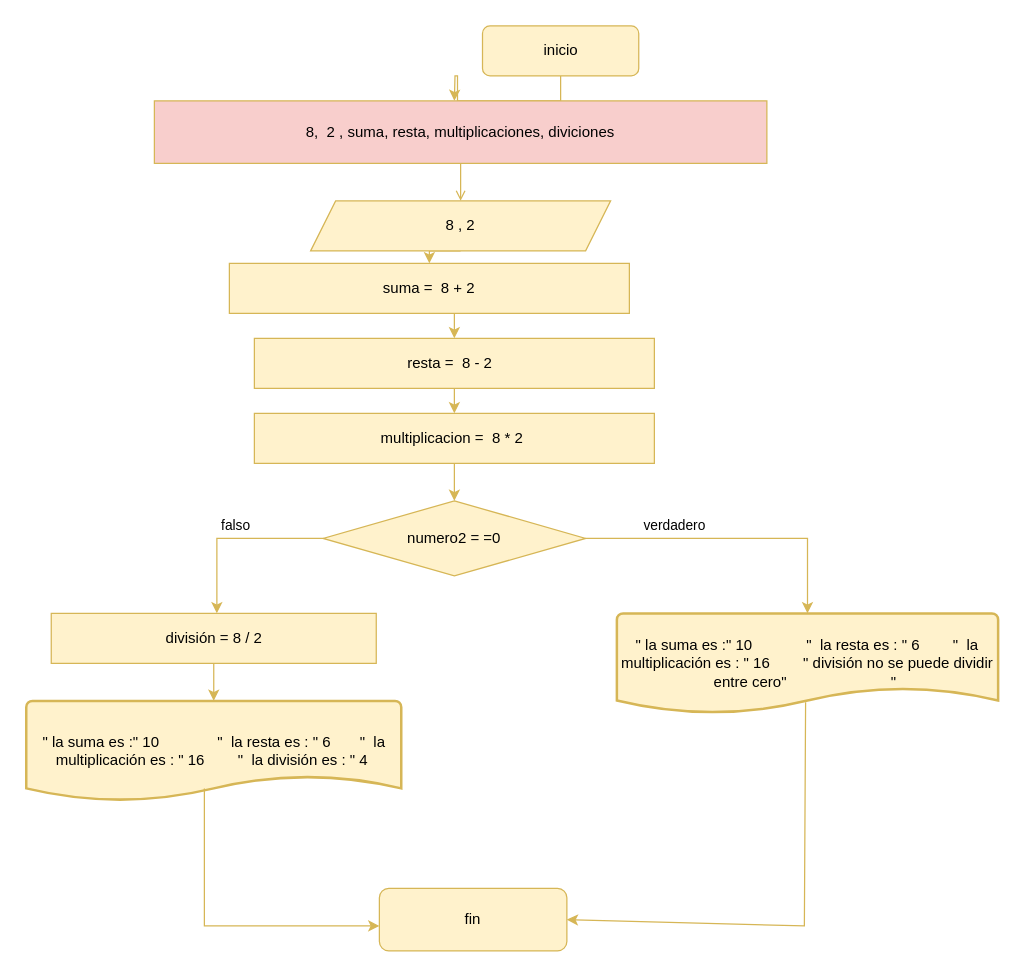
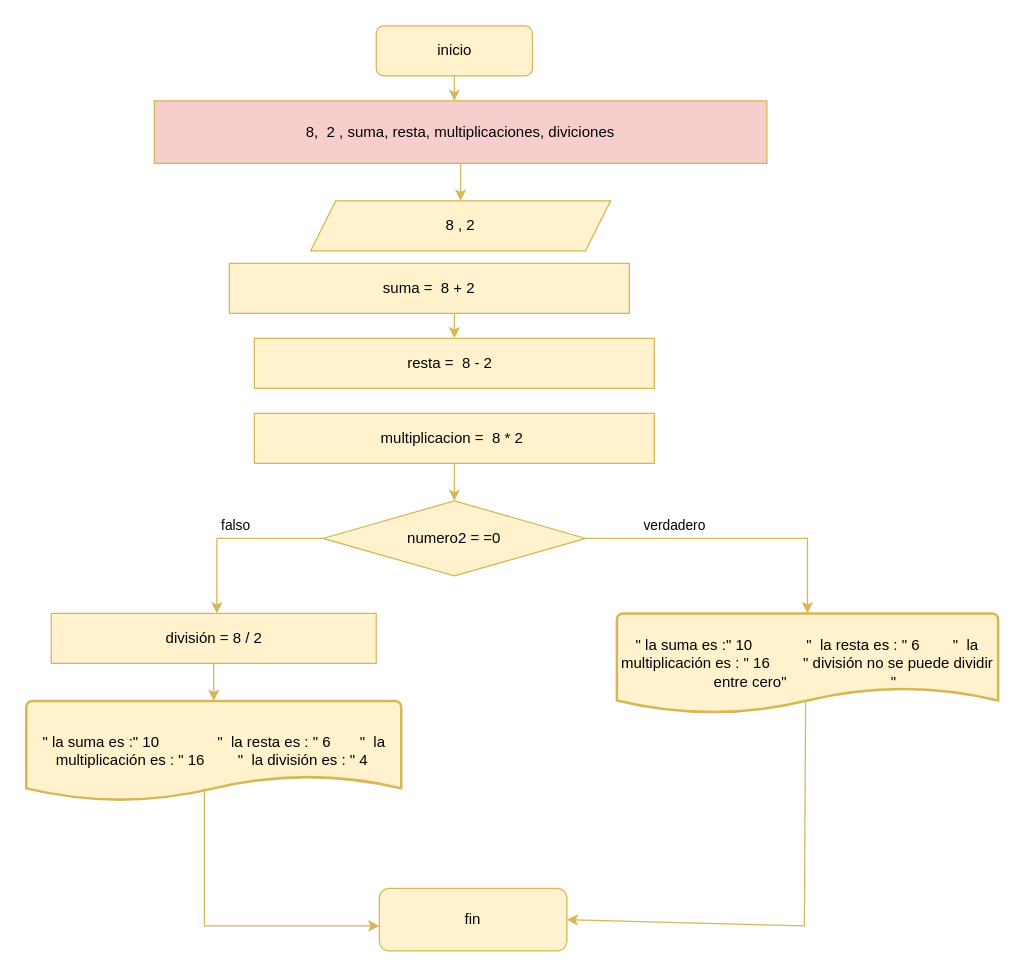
node "inicio": moved (561, 51) -> (454, 51)
edge "8, 2 , suma, resta, multiplicaciones, diviciones" -> "8 , 2": arrowhead open -> classic
edge "8 , 2" -> "suma = 8 + 2": removed
edge "resta = 8 - 2" -> "multiplicacion = 8 * 2": removed
